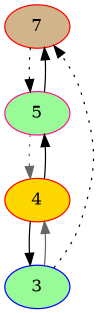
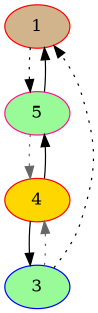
node "7": label "7" -> "1"
edge "3" -> "4": style solid -> dotted
